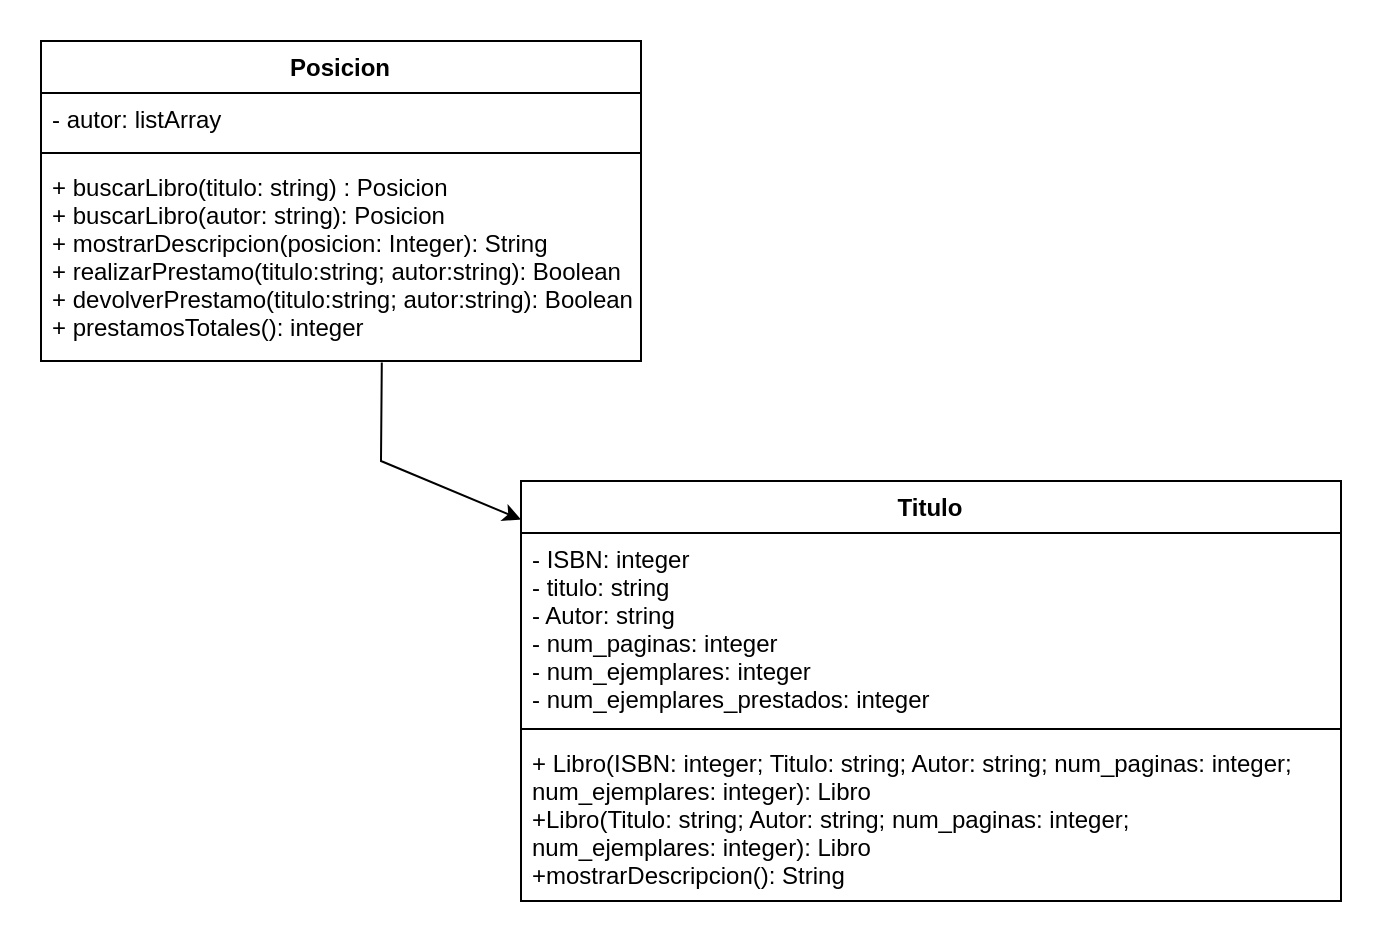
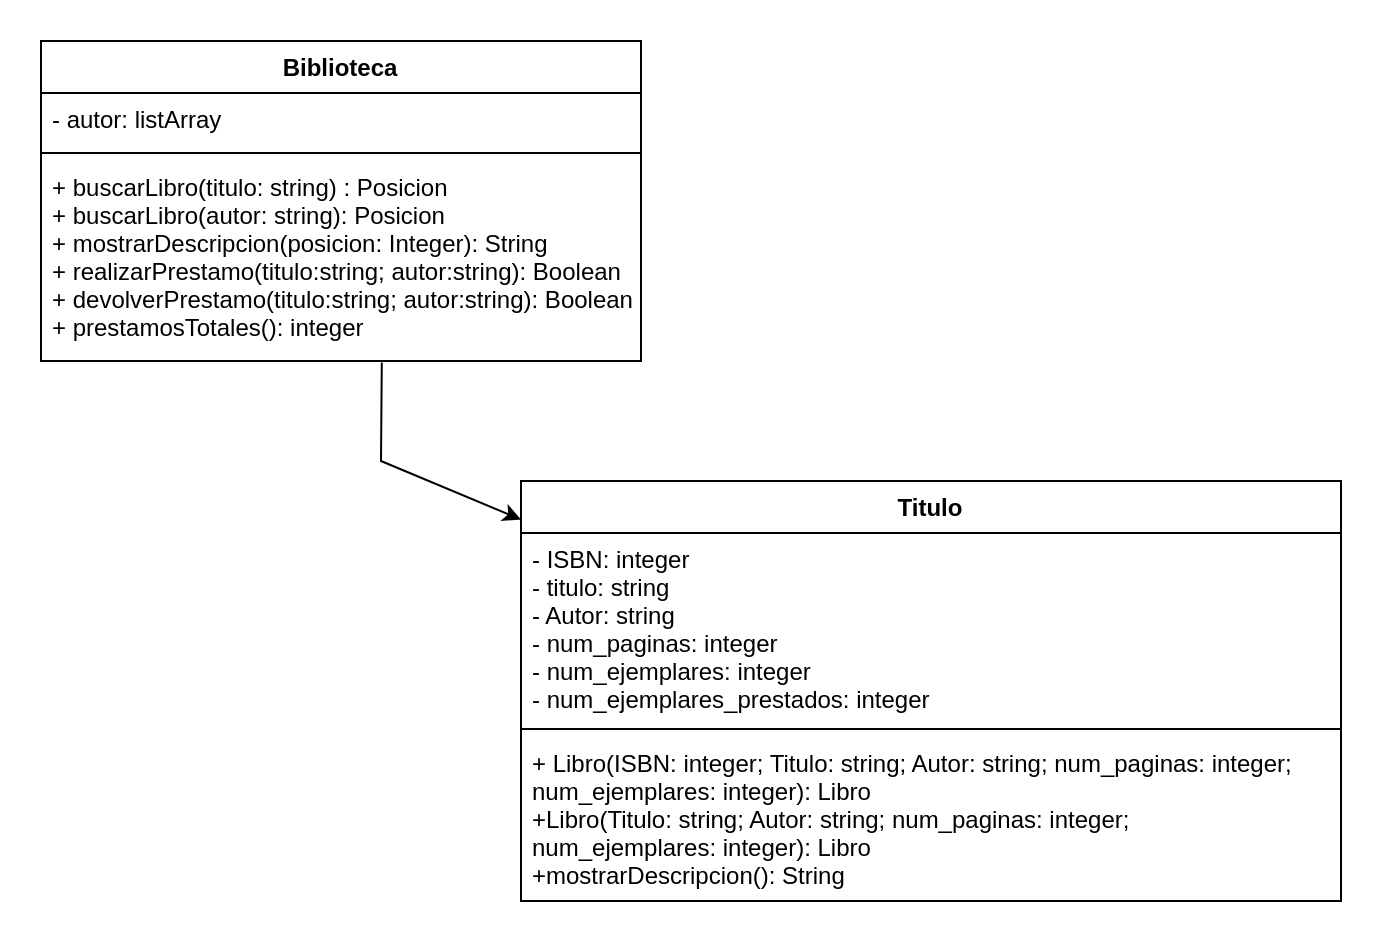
node "Posicion": label "Posicion" -> "Biblioteca"
